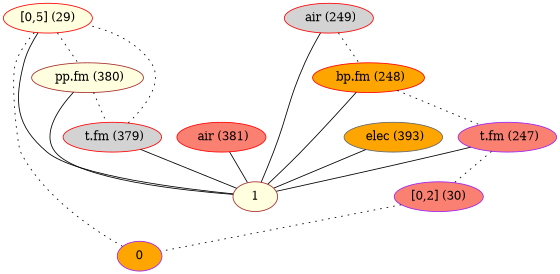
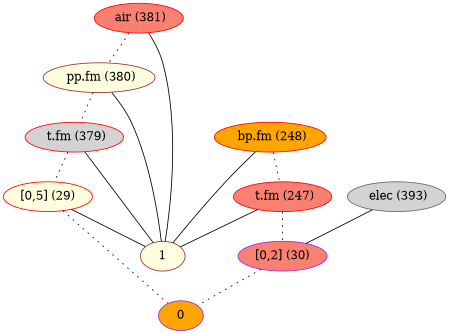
node "air (249)": removed
edge "[0,5] (29)" -- "pp.fm (380)": now "air (381)" -- "pp.fm (380)"
node "elec (393)": fillcolor orange -> lightgrey
node "t.fm (247)": color purple -> red
edge "elec (393)" -- "1": now "elec (393)" -- "[0,2] (30)"
